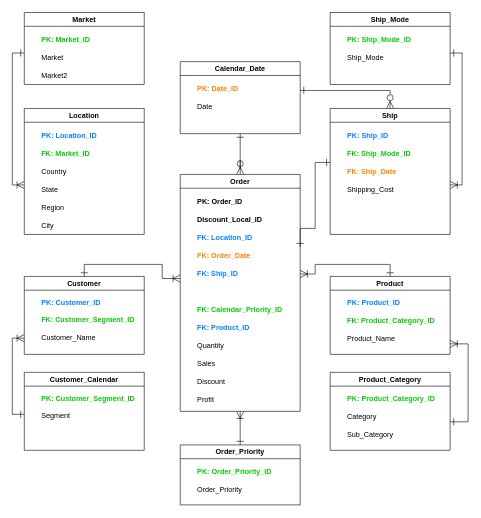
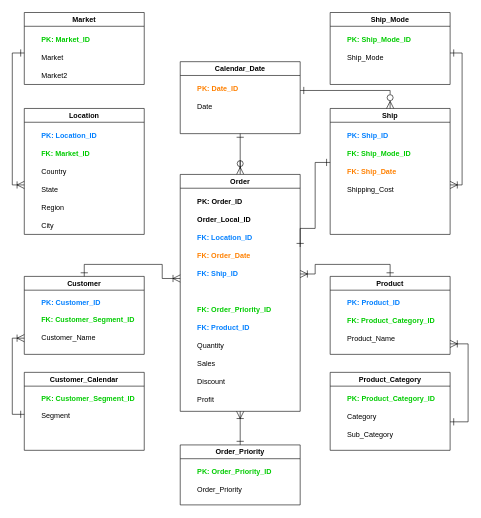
node "Discount_Local_ID": label "Discount_Local_ID" -> "Order_Local_ID"
node "FK: Calendar_Priority_ID": label "FK: Calendar_Priority_ID" -> "FK: Order_Priority_ID"
